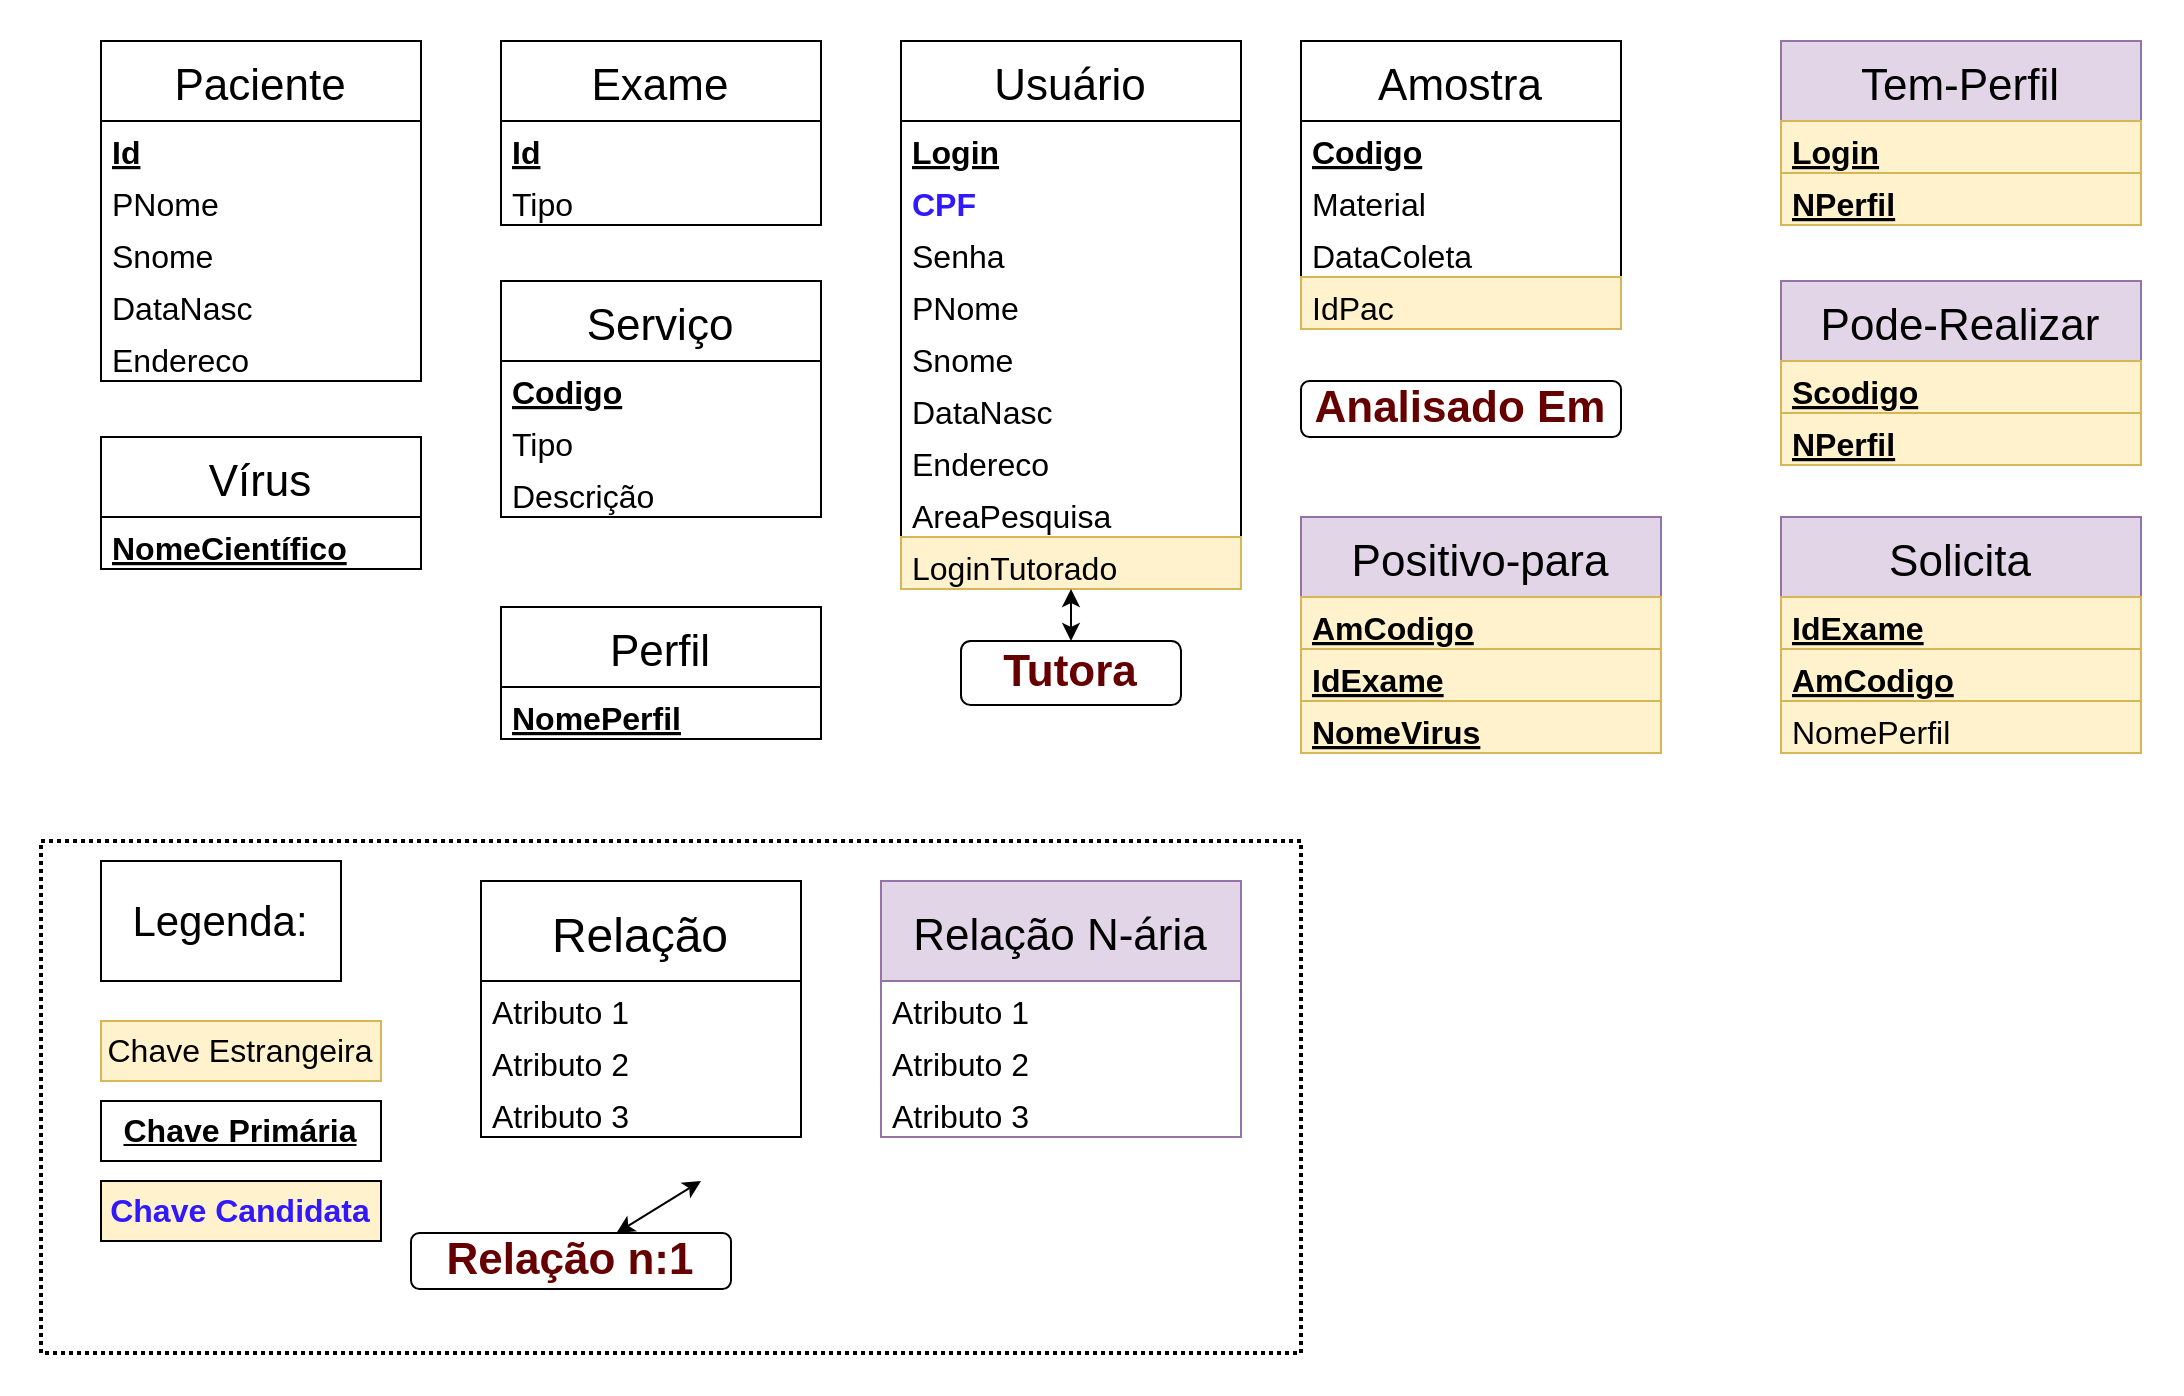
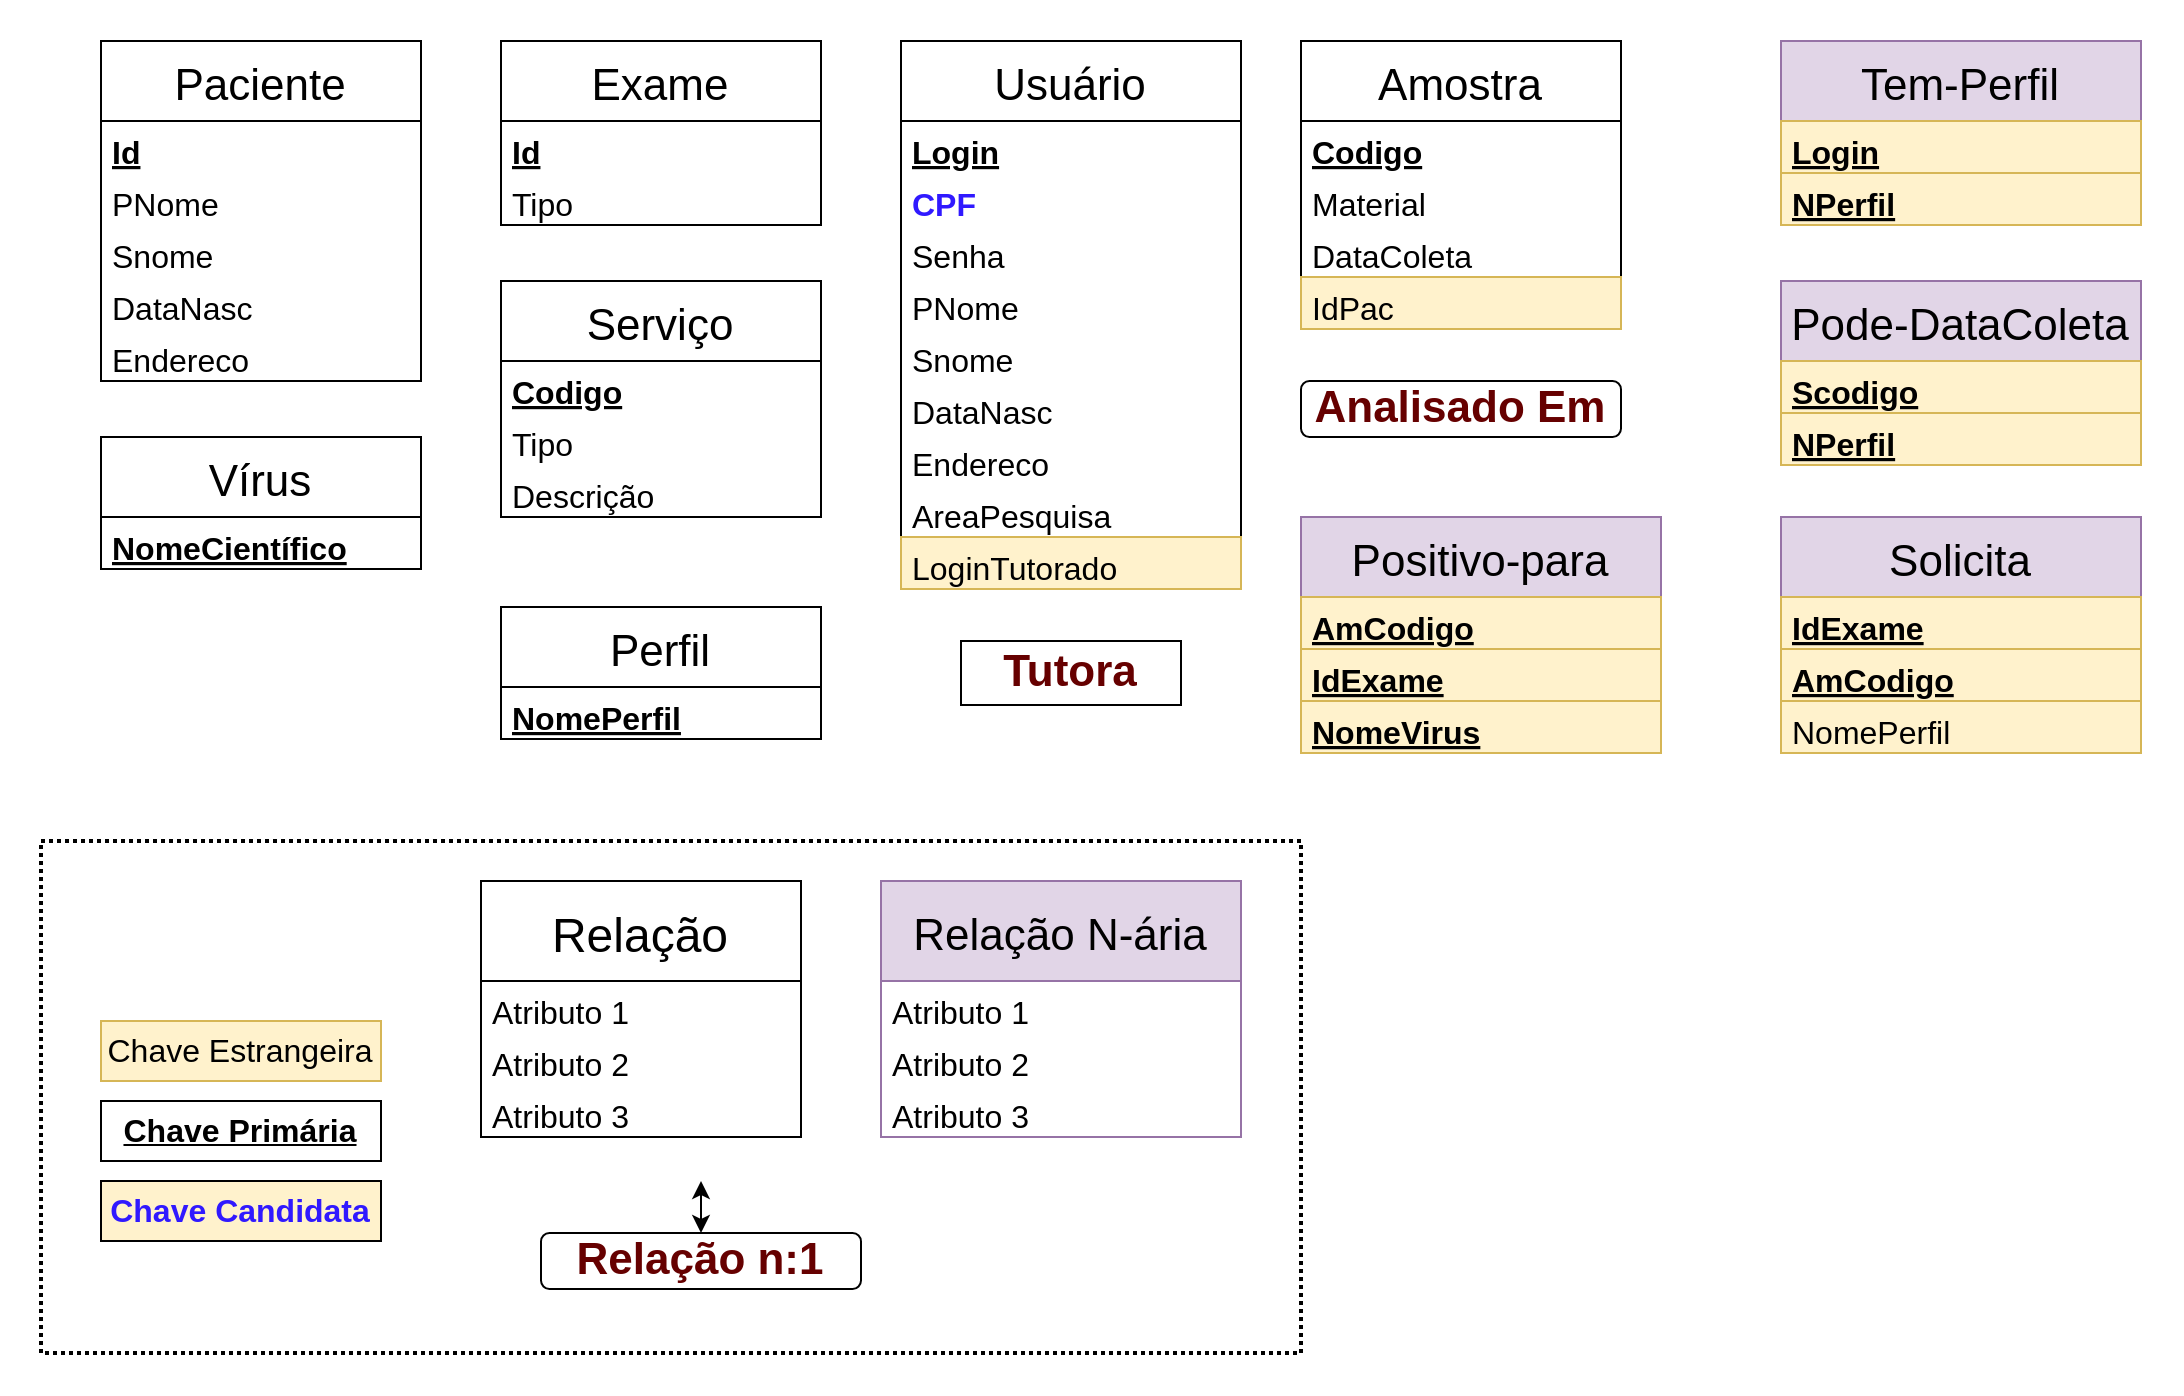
node "Pode-Realizar": label "Pode-Realizar" -> "Pode-DataColeta"
edge "LoginTutorado" -- "Tutora": removed
node "Tutora": shape rounded rectangle -> rectangle
node "Legenda:": removed
node "Relação n:1": moved (571, 1261) -> (701, 1261)
